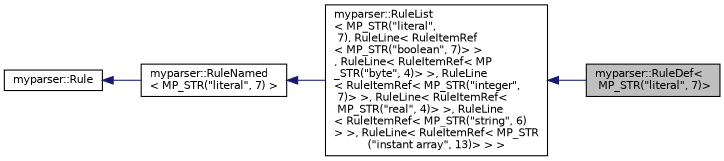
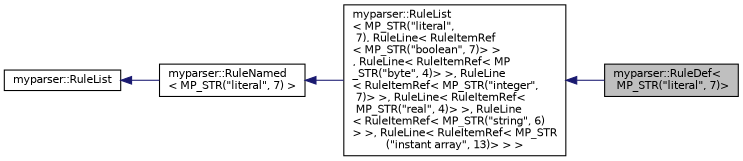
node "myparser::Rule": label "myparser::Rule" -> "myparser::RuleList"
